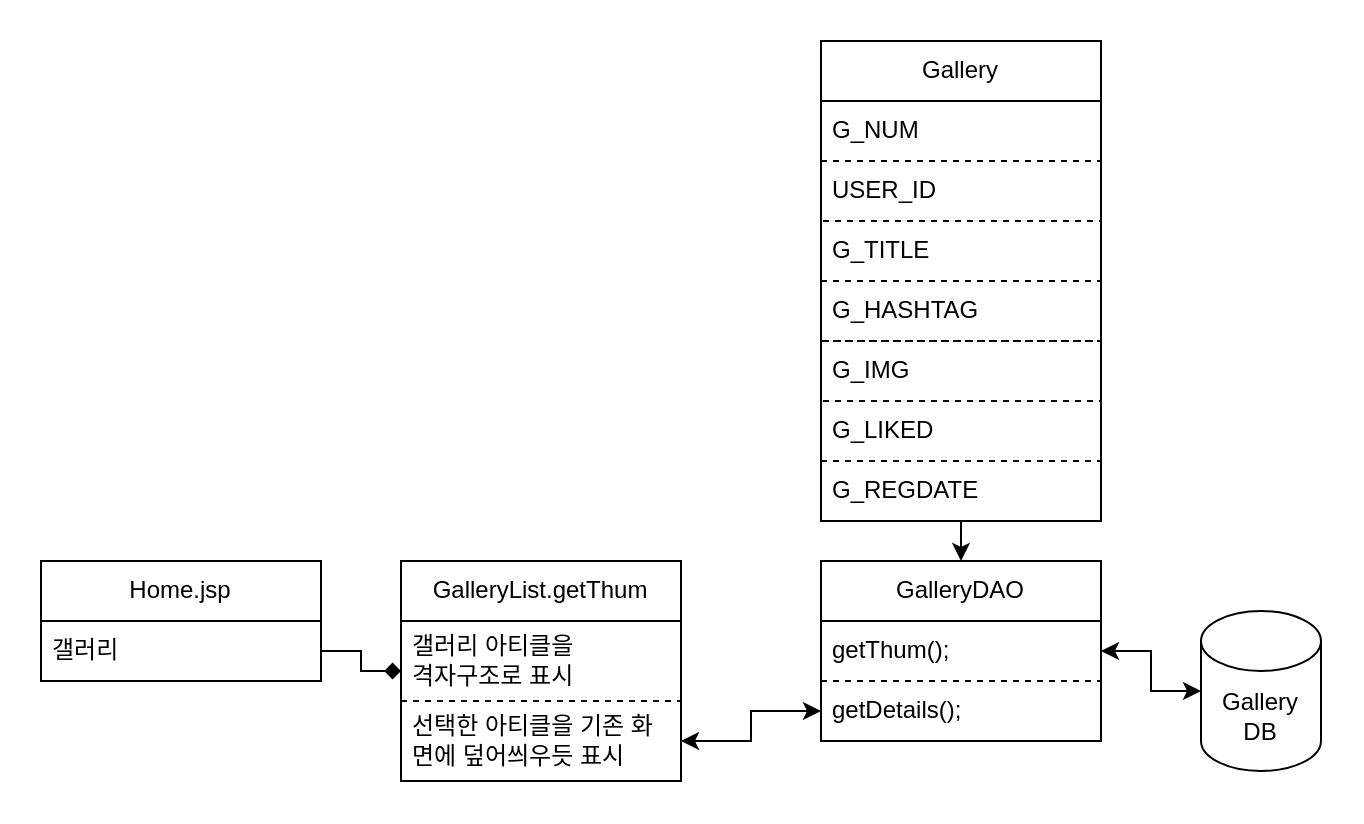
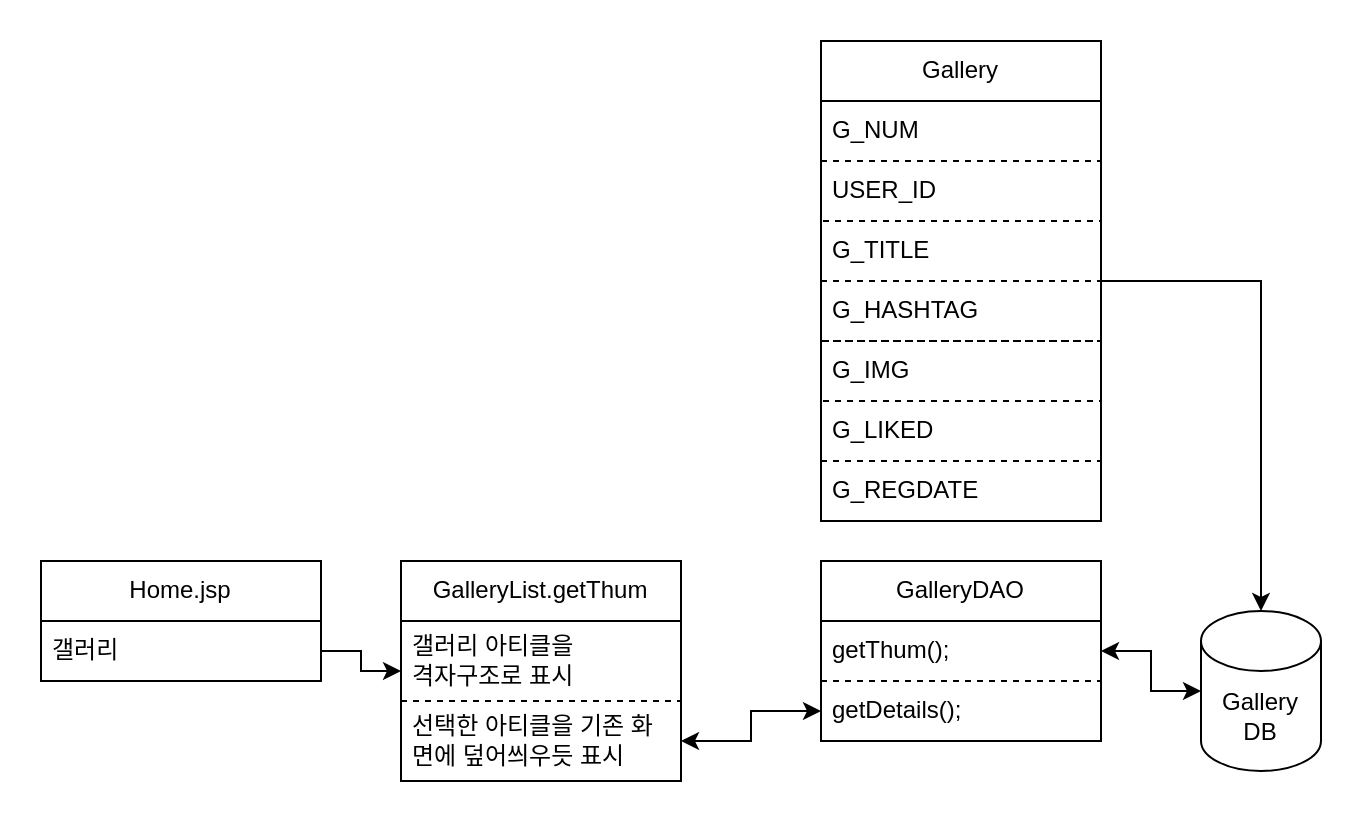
edge "Gallery" -> "GalleryDAO": now "Gallery" -> "Gallery DB"
edge "갤러리" -> "GalleryList.getThum": arrowhead diamond -> classic
